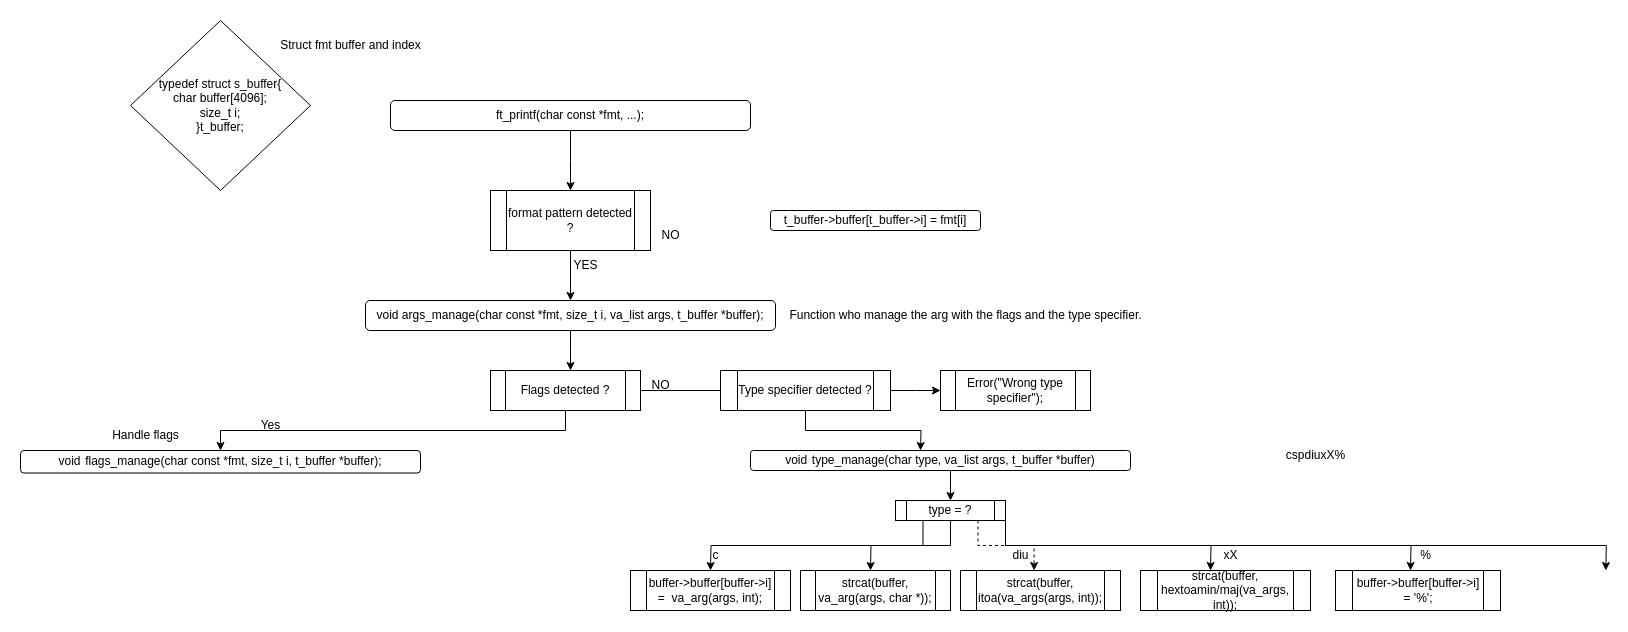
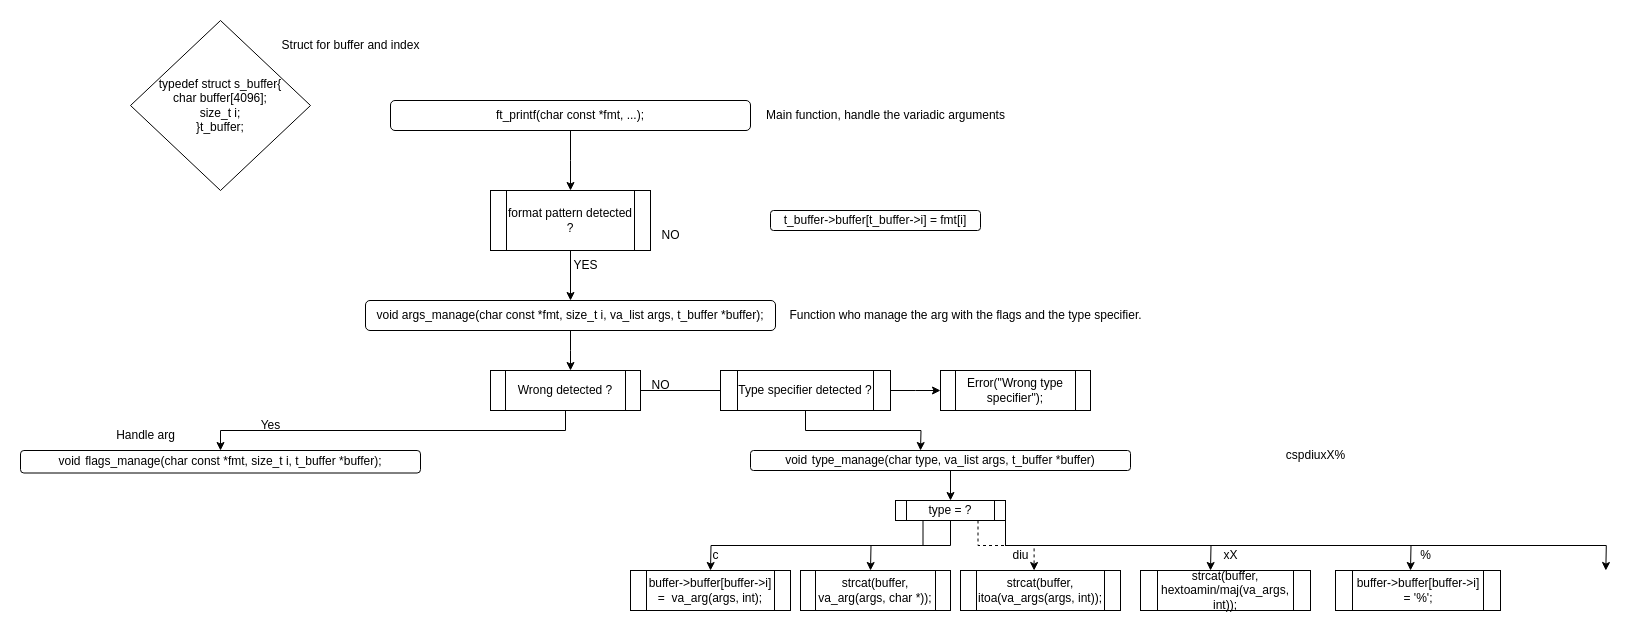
node "Struct fmt buffer and index": label "Struct fmt buffer and index" -> "Struct for buffer and index"
node "Main function, handle the variadic arguments": added
node "Flags detected ?": label "Flags detected ?" -> "Wrong detected ?"
node "Handle flags": label "Handle flags" -> "Handle arg"
